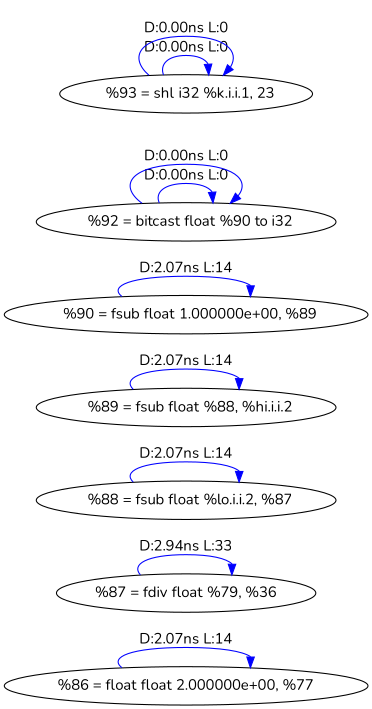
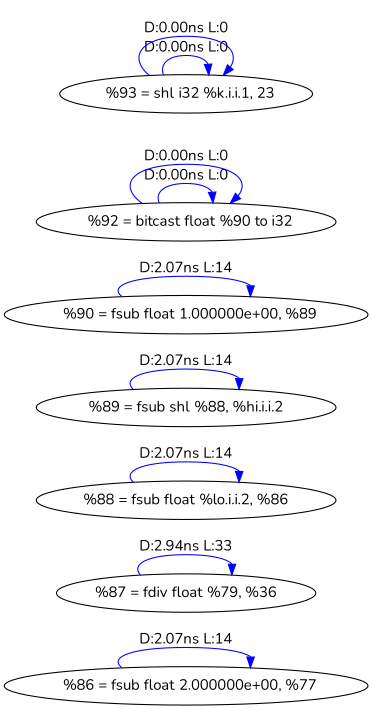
node "%89 = fsub float %88, %hi.i.i.2": label "%89 = fsub float %88, %hi.i.i.2" -> "%89 = fsub shl %88, %hi.i.i.2"
node "%88 = fsub float %lo.i.i.2, %87": label "%88 = fsub float %lo.i.i.2, %87" -> "%88 = fsub float %lo.i.i.2, %86"
node "%86 = float float 2.000000e+00, %77": label "%86 = float float 2.000000e+00, %77" -> "%86 = fsub float 2.000000e+00, %77"
